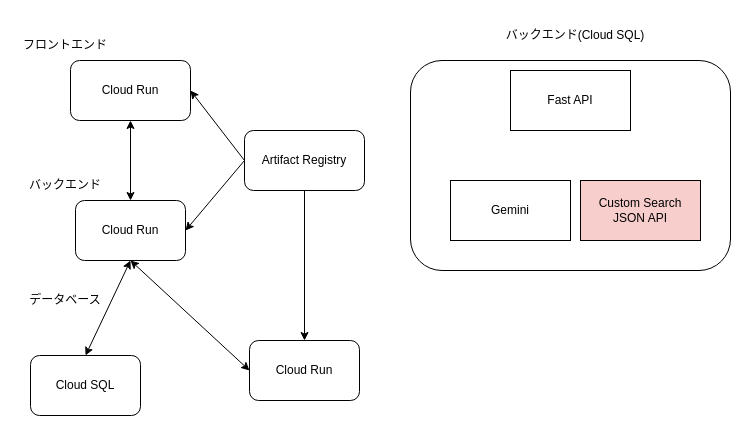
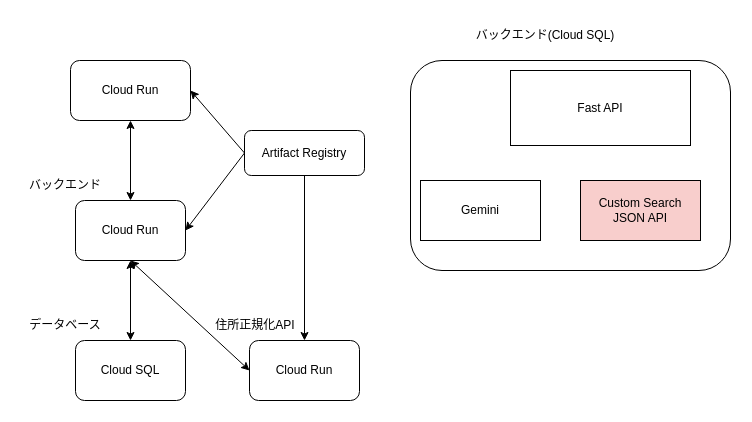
node "バックエンド(Cloud SQL)": moved (576, 36) -> (546, 36)
node "フロントエンド": removed
node "Fast API": size 120x60 -> 180x75
node "Artifact Registry": size 120x60 -> 120x45
node "Gemini": moved (511, 211) -> (481, 211)
node "データベース": moved (66, 301) -> (66, 326)
node "住所正規化API": added
node "Cloud SQL": moved (86, 386) -> (131, 371)
